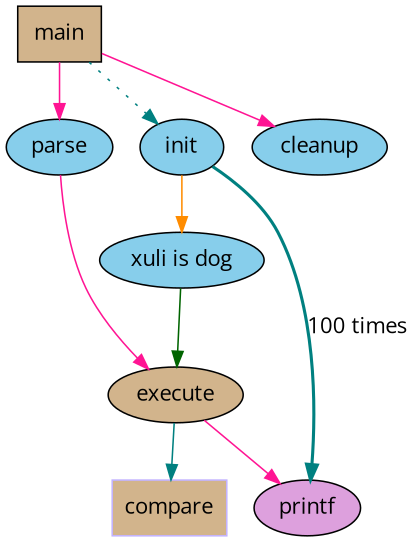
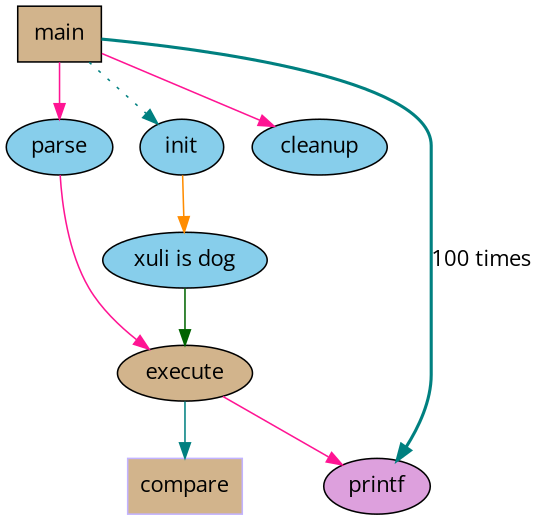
edge "init" -> "printf": now "main" -> "printf"
